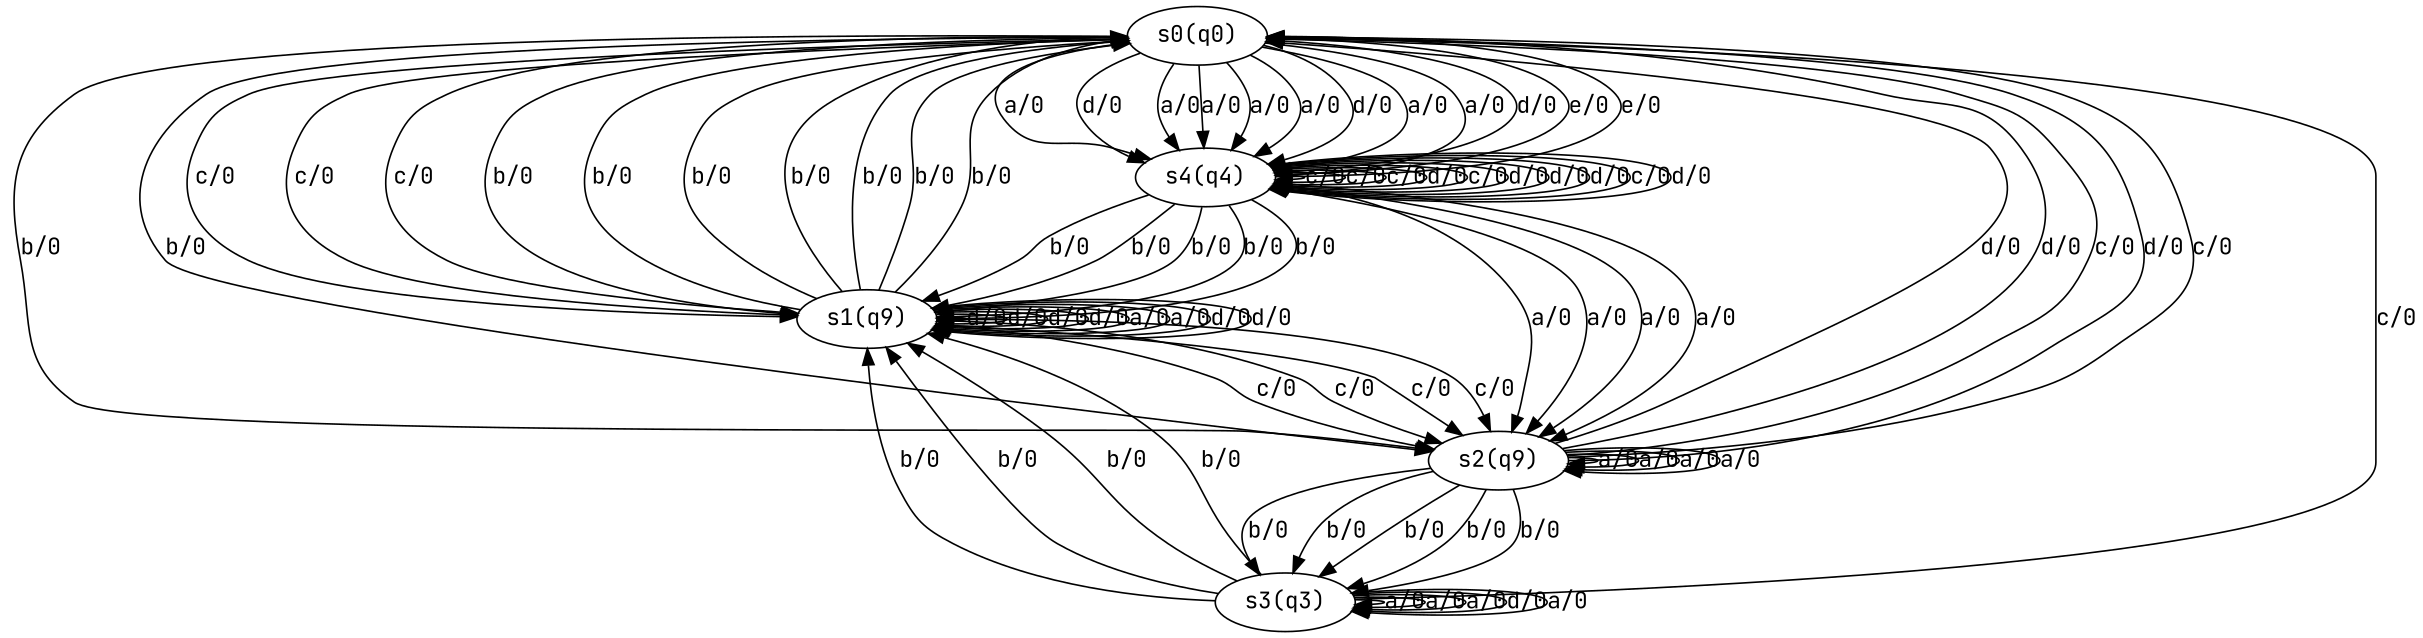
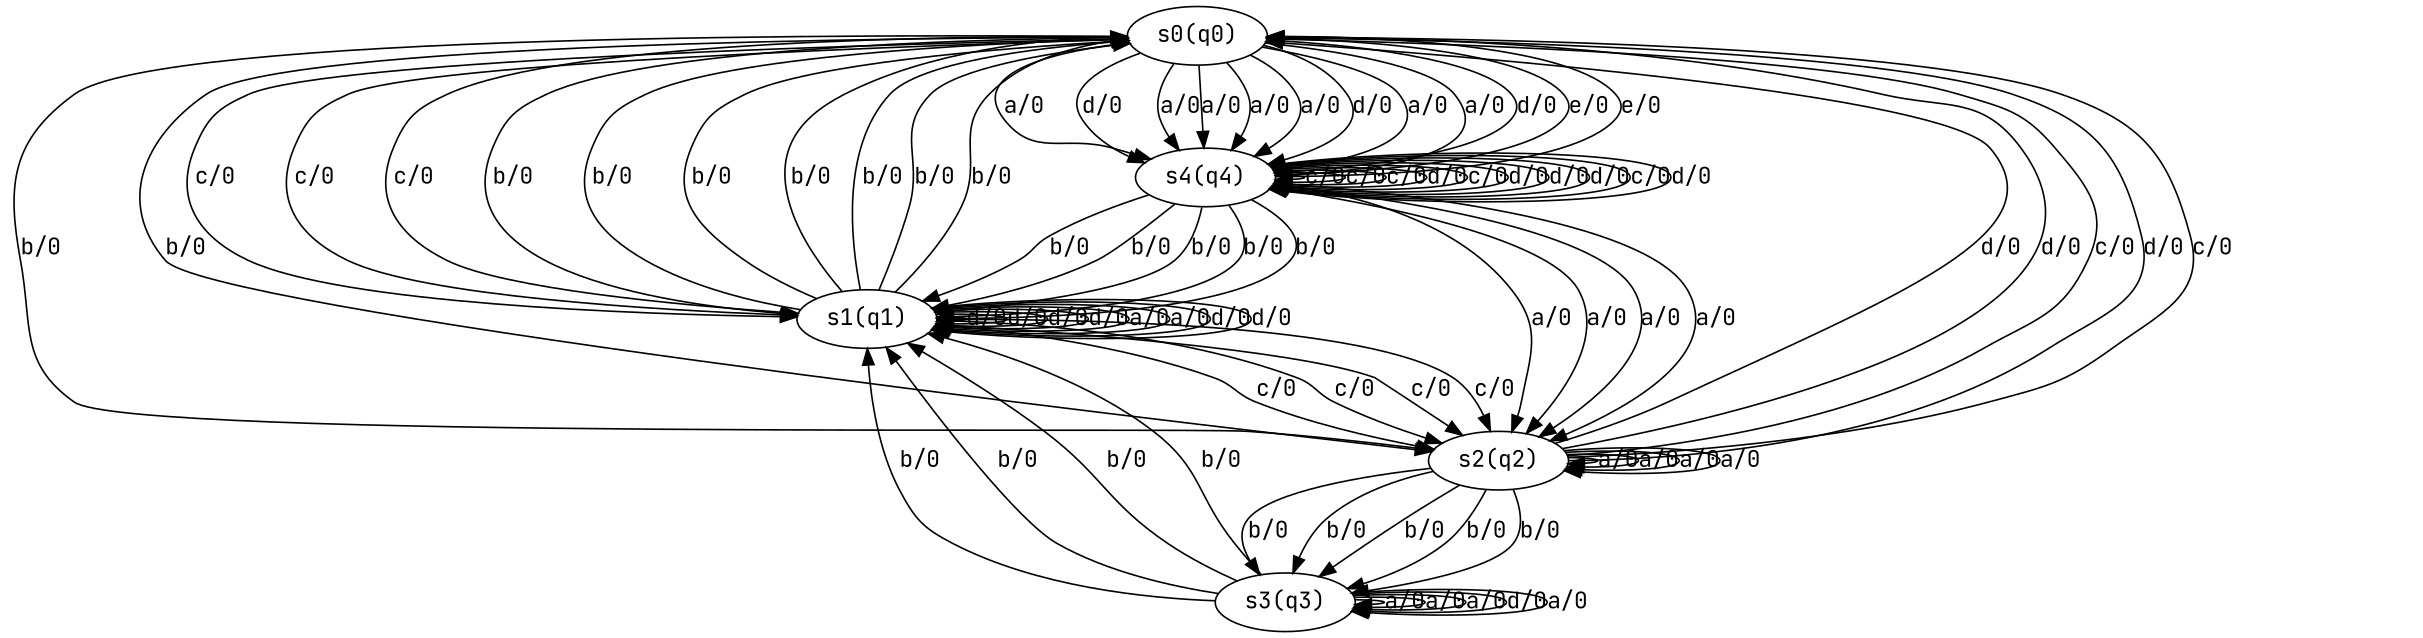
edge "s3(q3)" -> "s0(q0)": removed, label "c/0"
node "s1(q9)": label "s1(q9)" -> "s1(q1)"
node "s2(q9)": label "s2(q9)" -> "s2(q2)"
